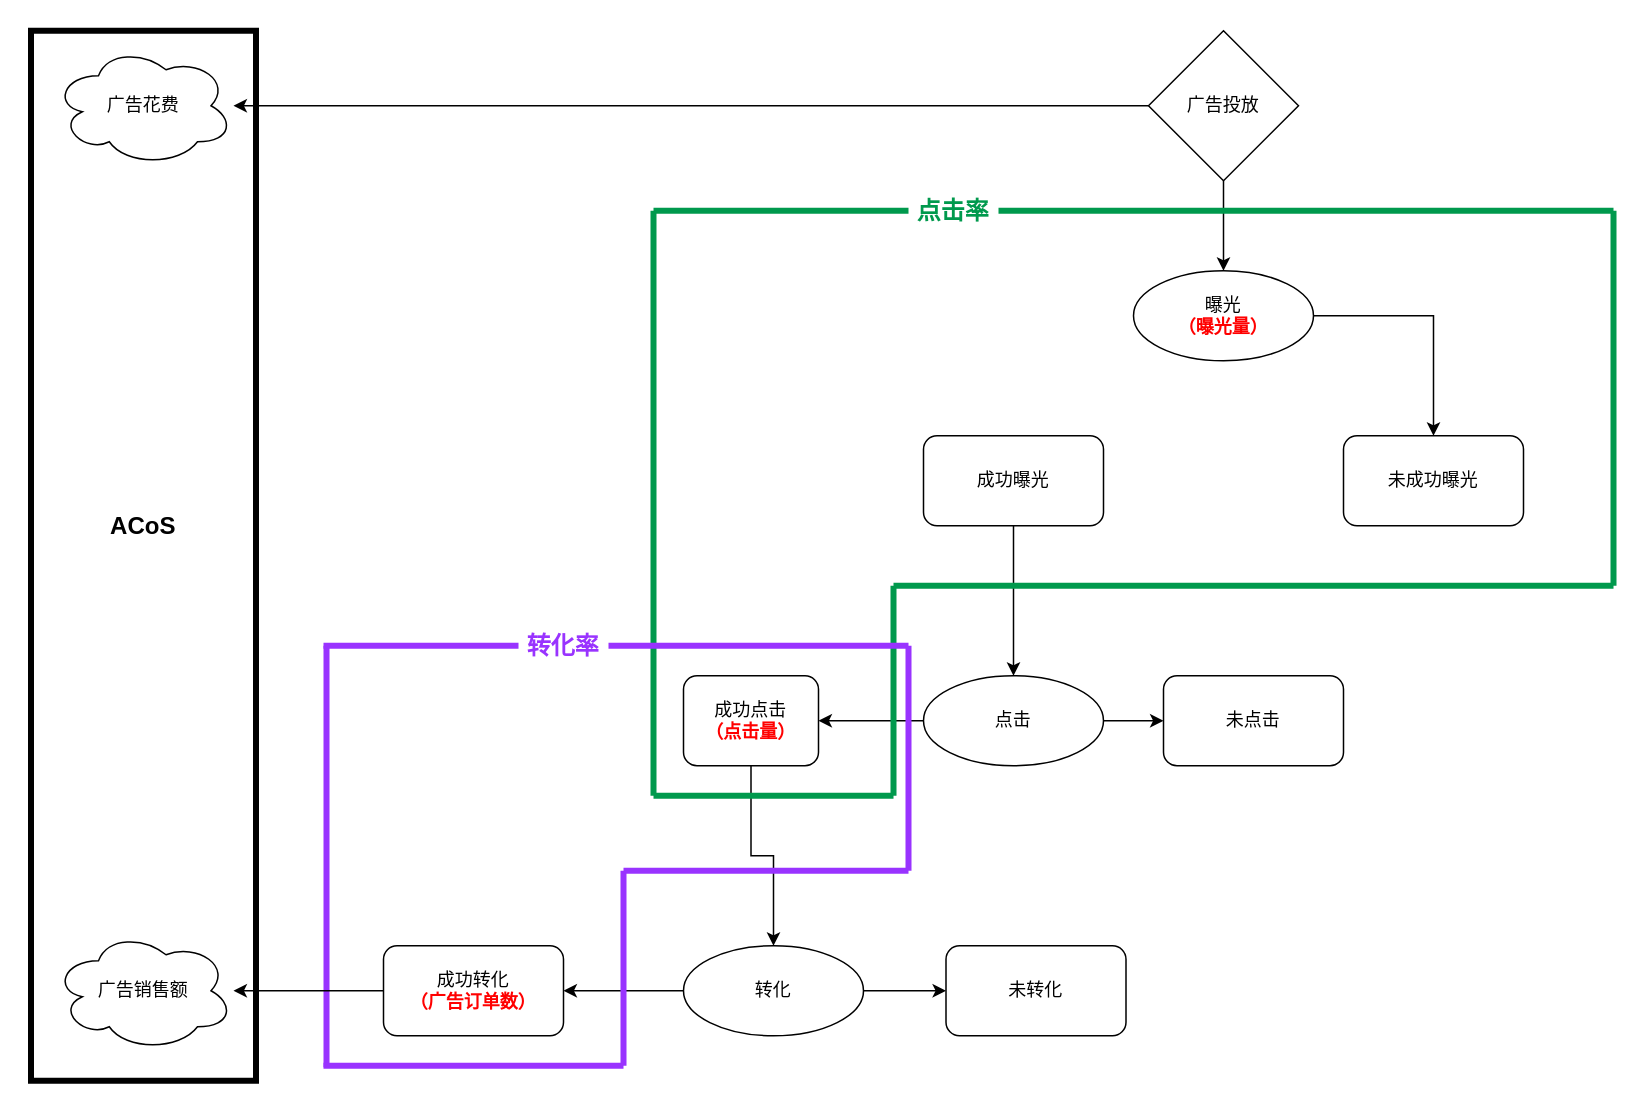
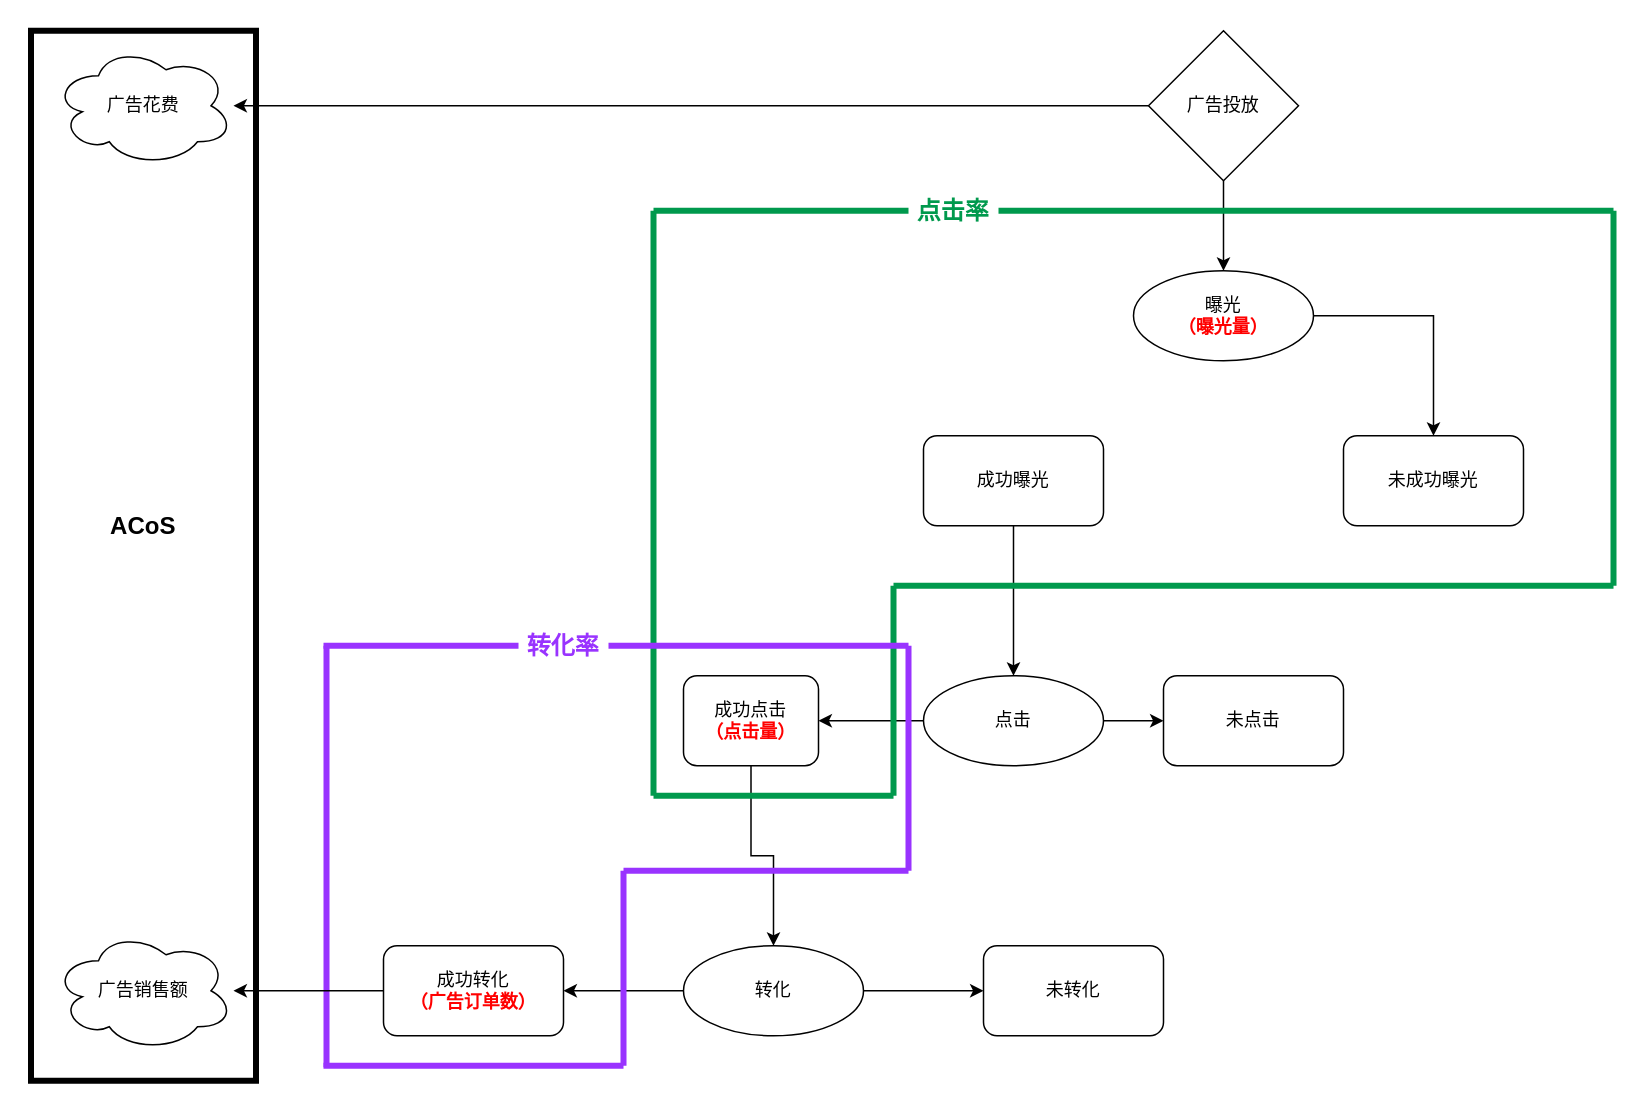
node "未转化": moved (1036, 991) -> (1073, 991)
